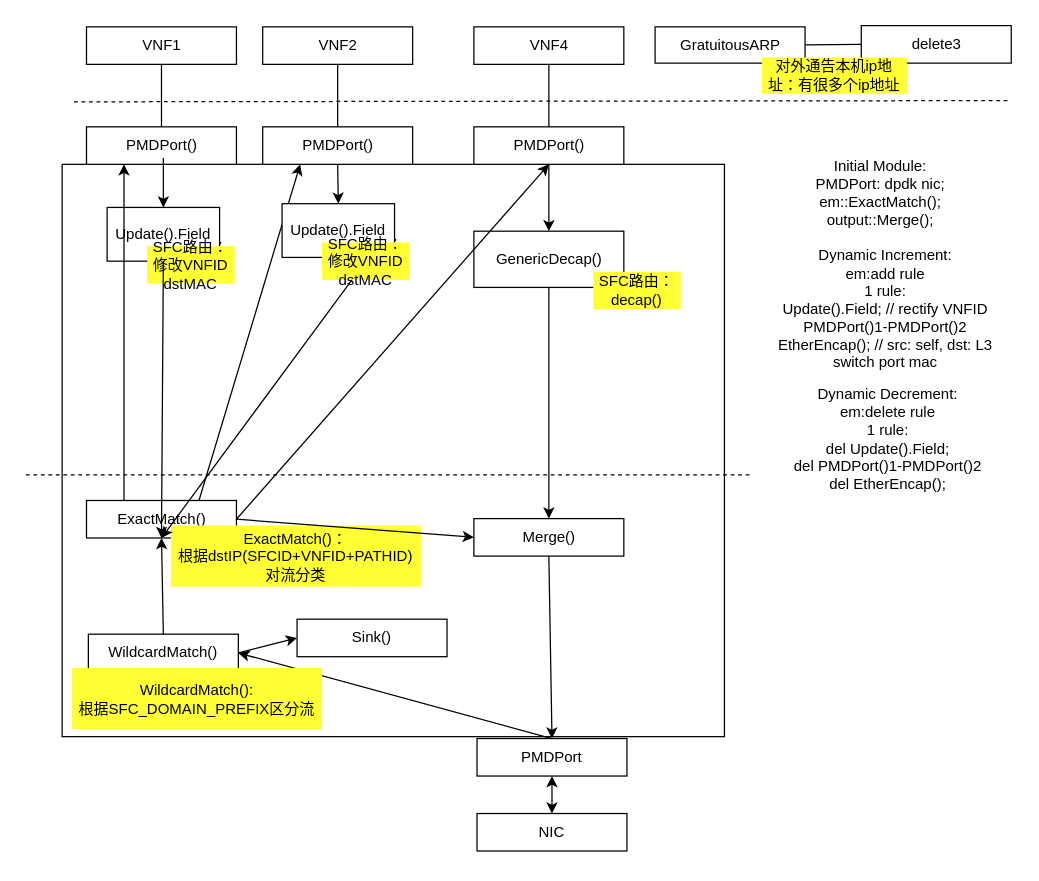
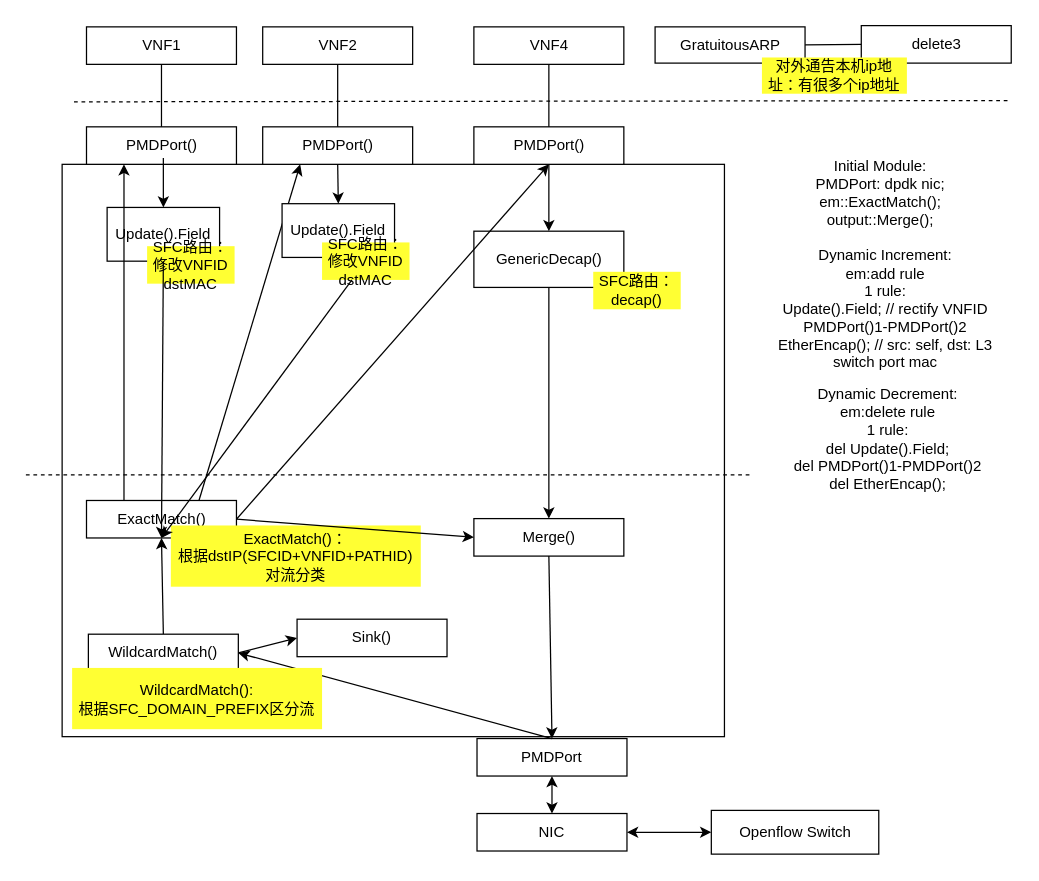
edge "NIC" -- "Openflow Switch": added
node "Openflow Switch": added
